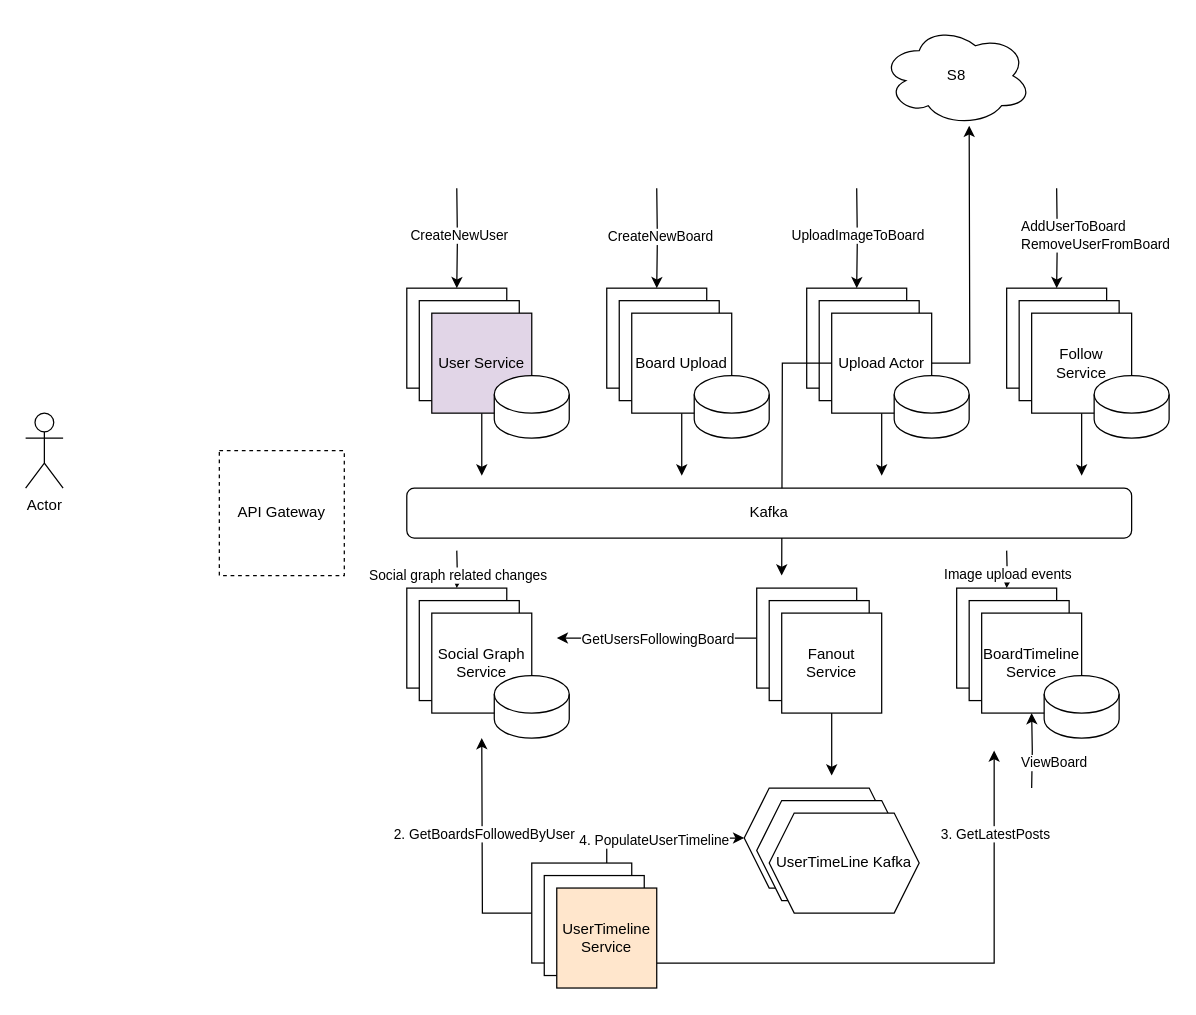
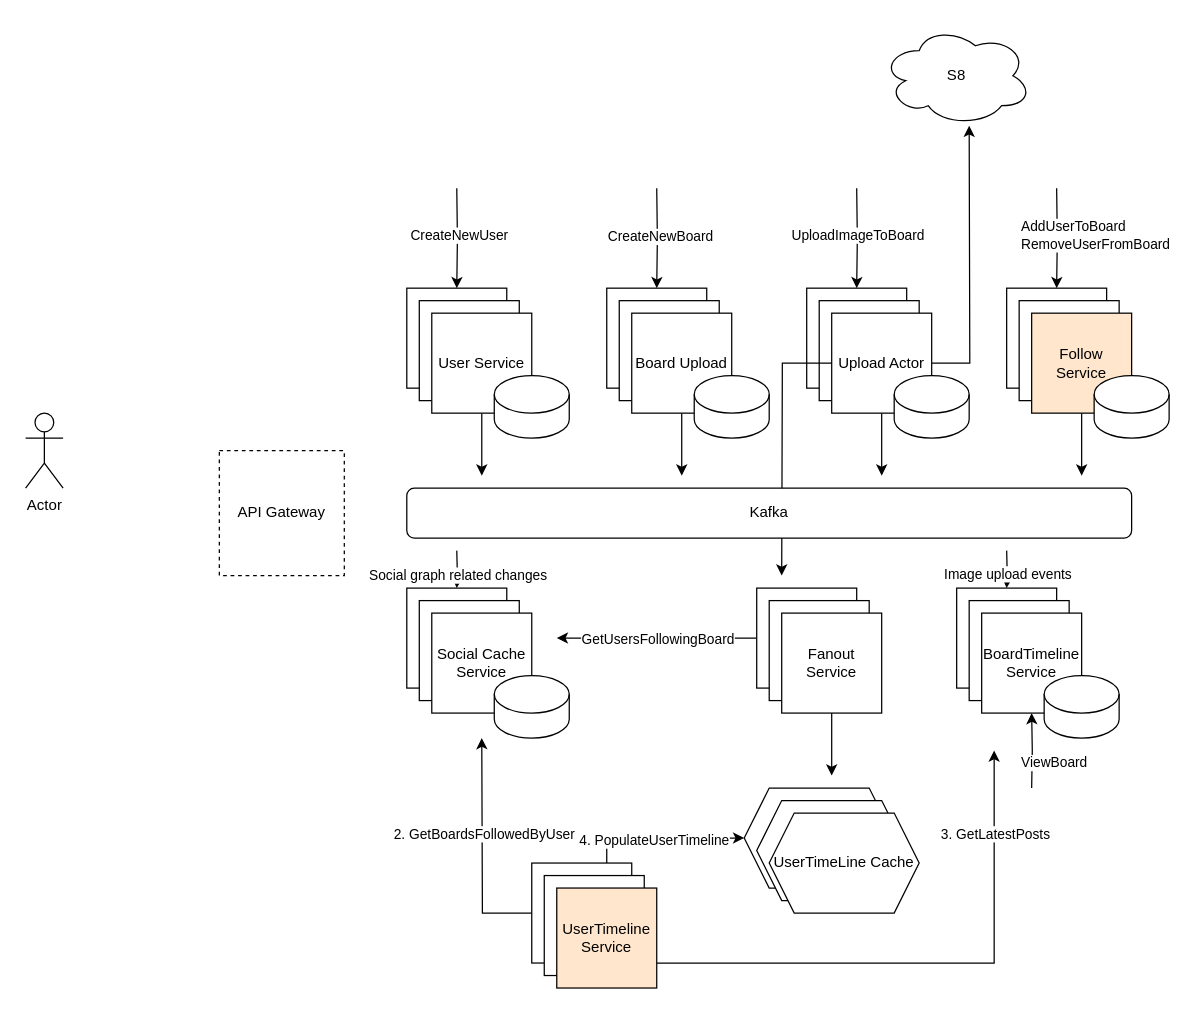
node "User Service": fillcolor #e1d5e7 -> #ffffff
node "Follow Service": fillcolor #ffffff -> #ffe6cc
node "Social Graph Service": label "Social Graph Service" -> "Social Cache Service"
node "UserTimeLine Kafka": label "UserTimeLine Kafka" -> "UserTimeLine Cache"
